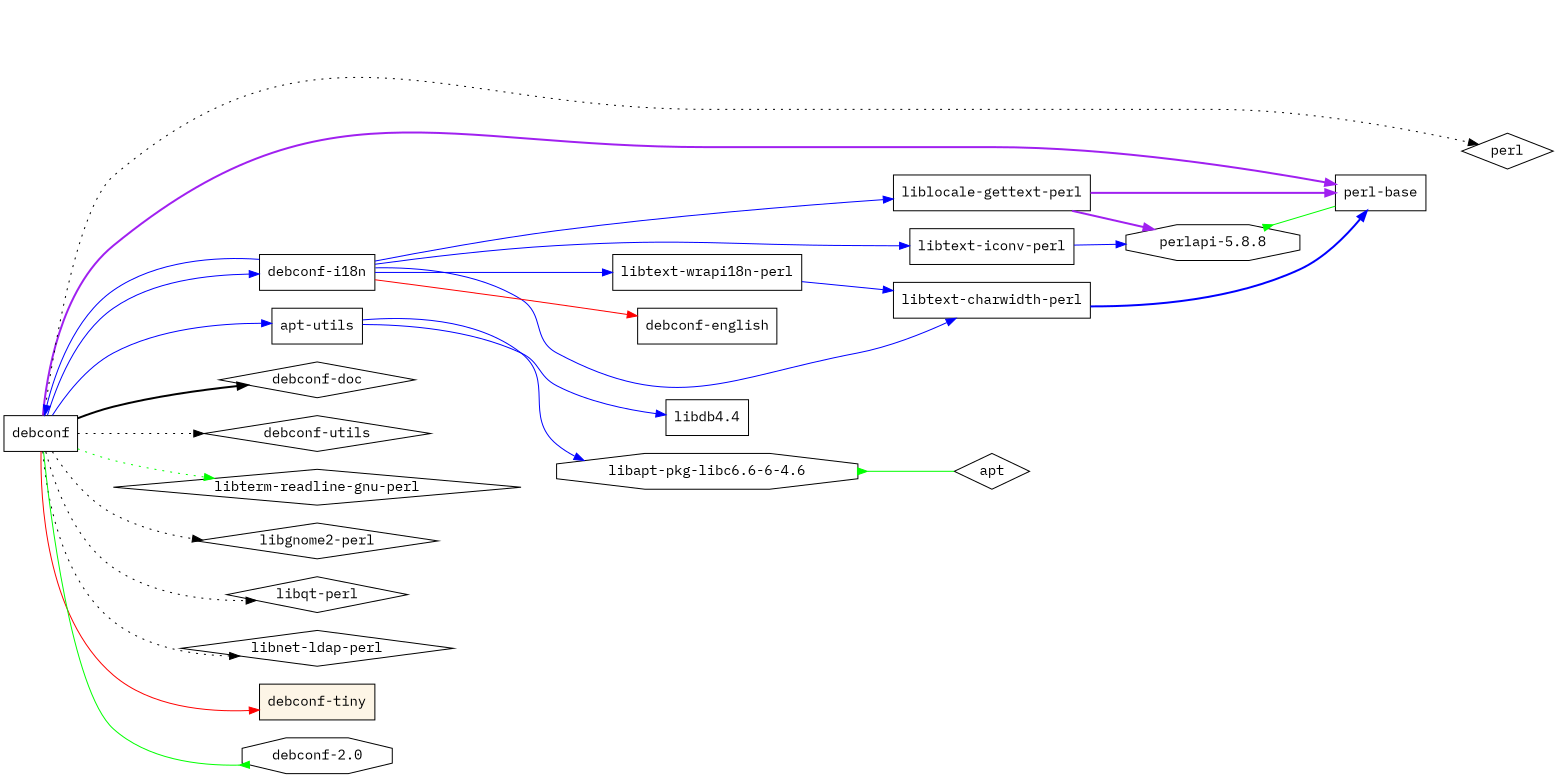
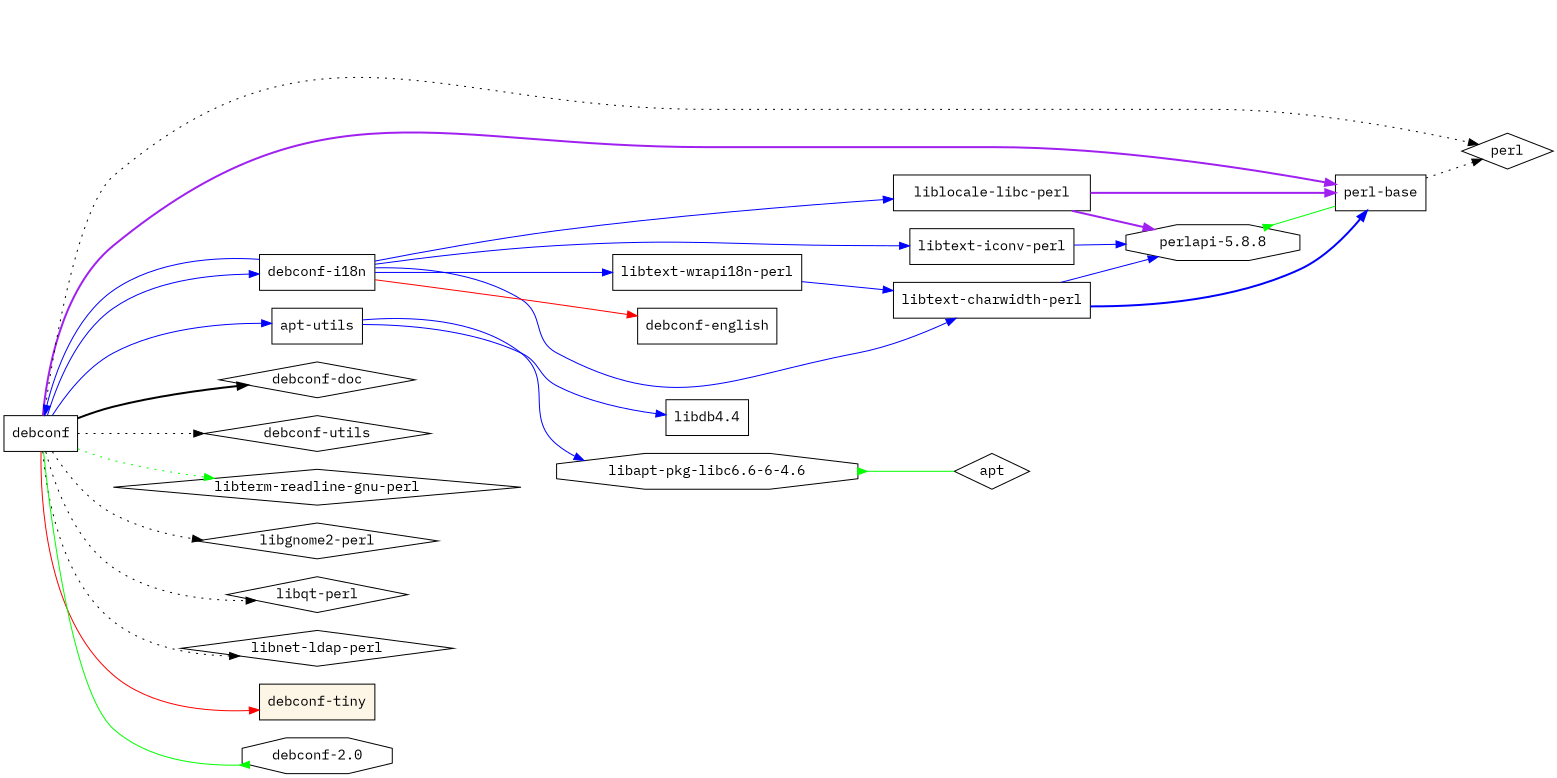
edge "perl-base" -> "perl": added
node "liblocale-gettext-perl": label "liblocale-gettext-perl" -> "liblocale-libc-perl"
edge "libtext-charwidth-perl" -> "perlapi-5.8.8": added
